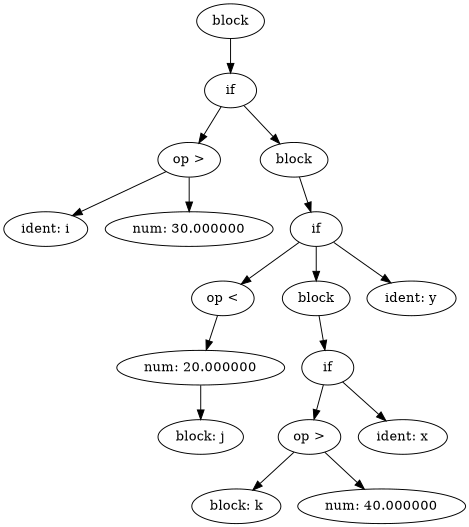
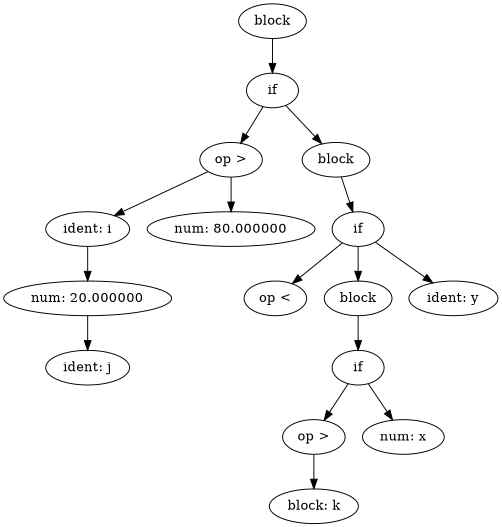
node "num: 30.000000": label "num: 30.000000" -> "num: 80.000000"
edge "op <" -> "num: 20.000000": now "ident: i" -> "num: 20.000000"
node "block: j": label "block: j" -> "ident: j"
node "ident: x": label "ident: x" -> "num: x"
node "num: 40.000000": removed
